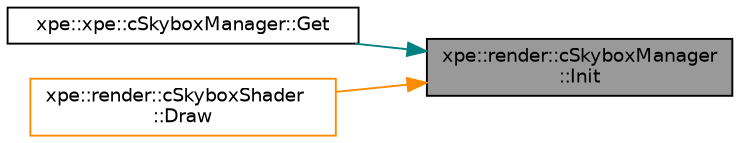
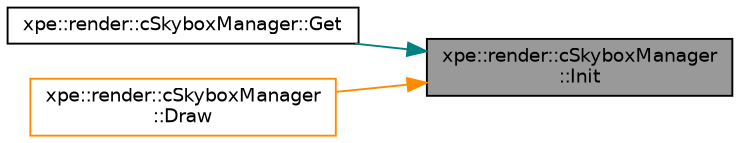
node "xpe::xpe::cSkyboxManager::Get": label "xpe::xpe::cSkyboxManager::Get" -> "xpe::render::cSkyboxManager::Get"
node "xpe::render::cSkyboxShader ::Draw": label "xpe::render::cSkyboxShader ::Draw" -> "xpe::render::cSkyboxManager ::Draw"
